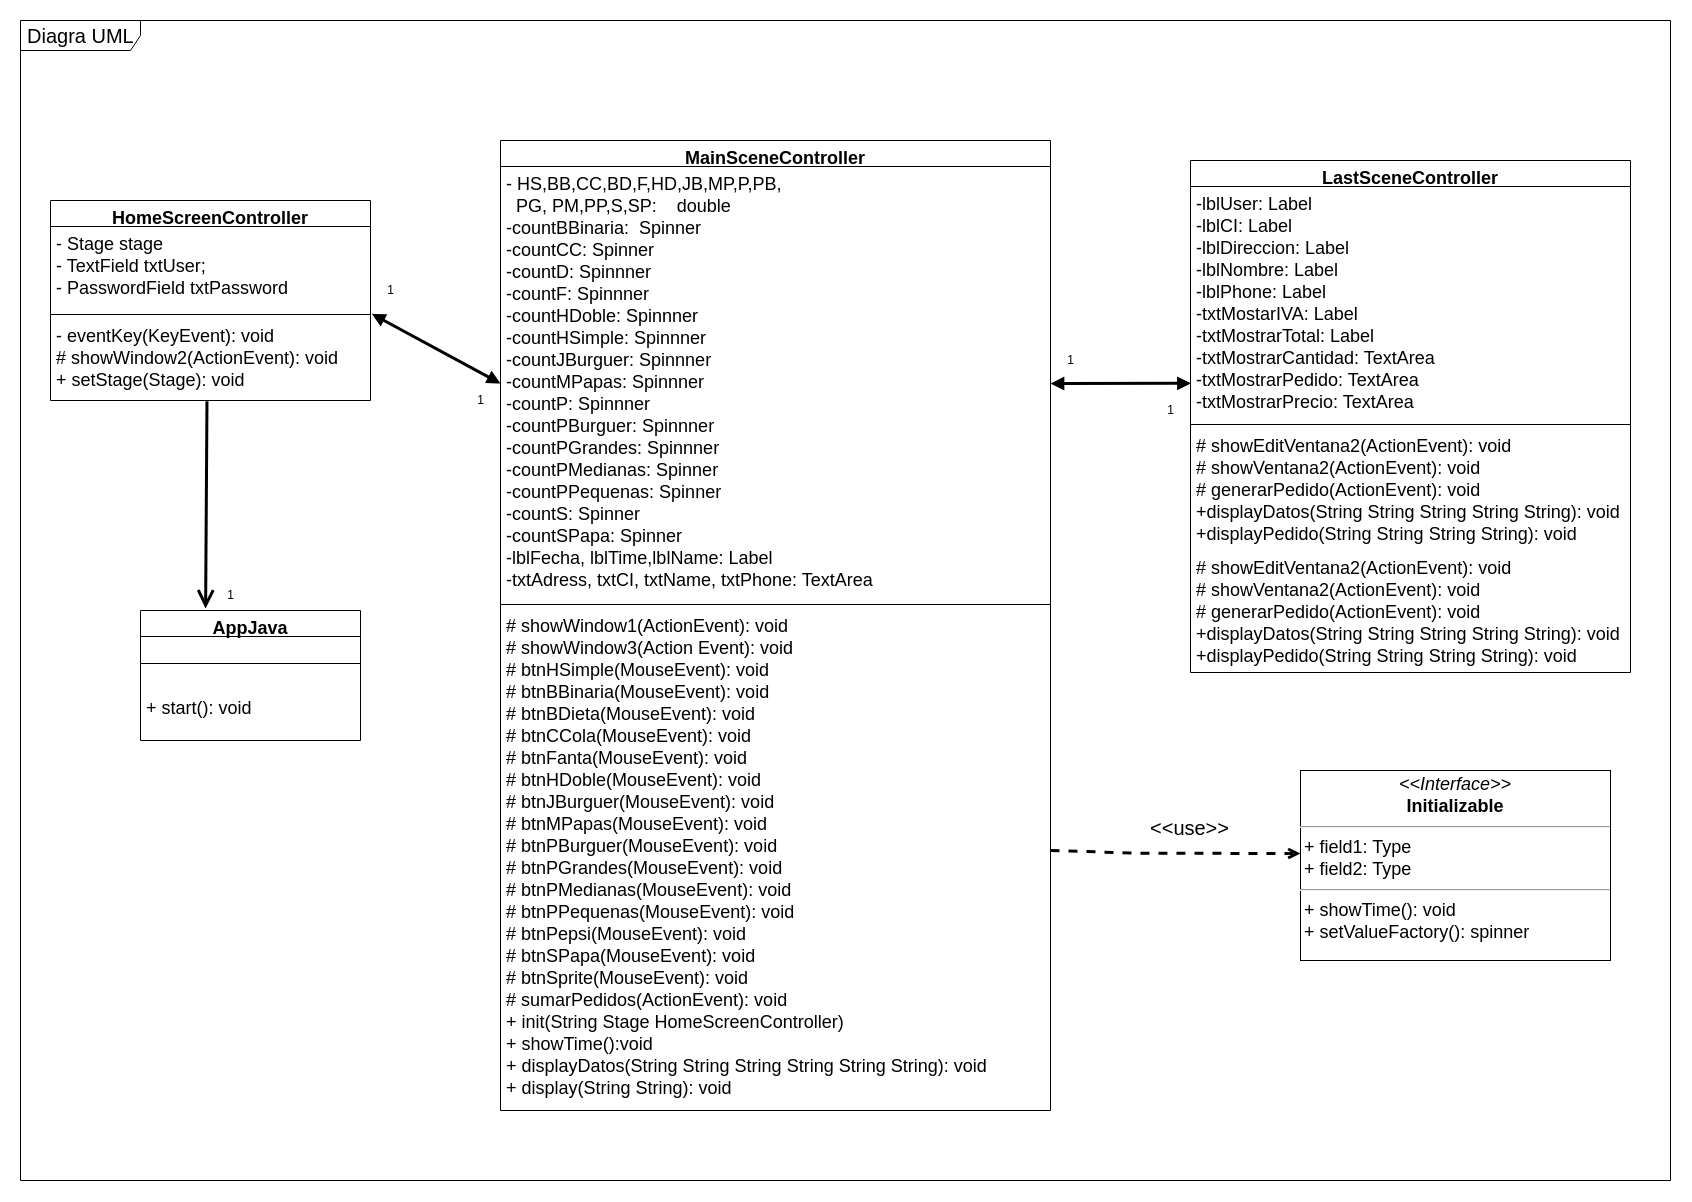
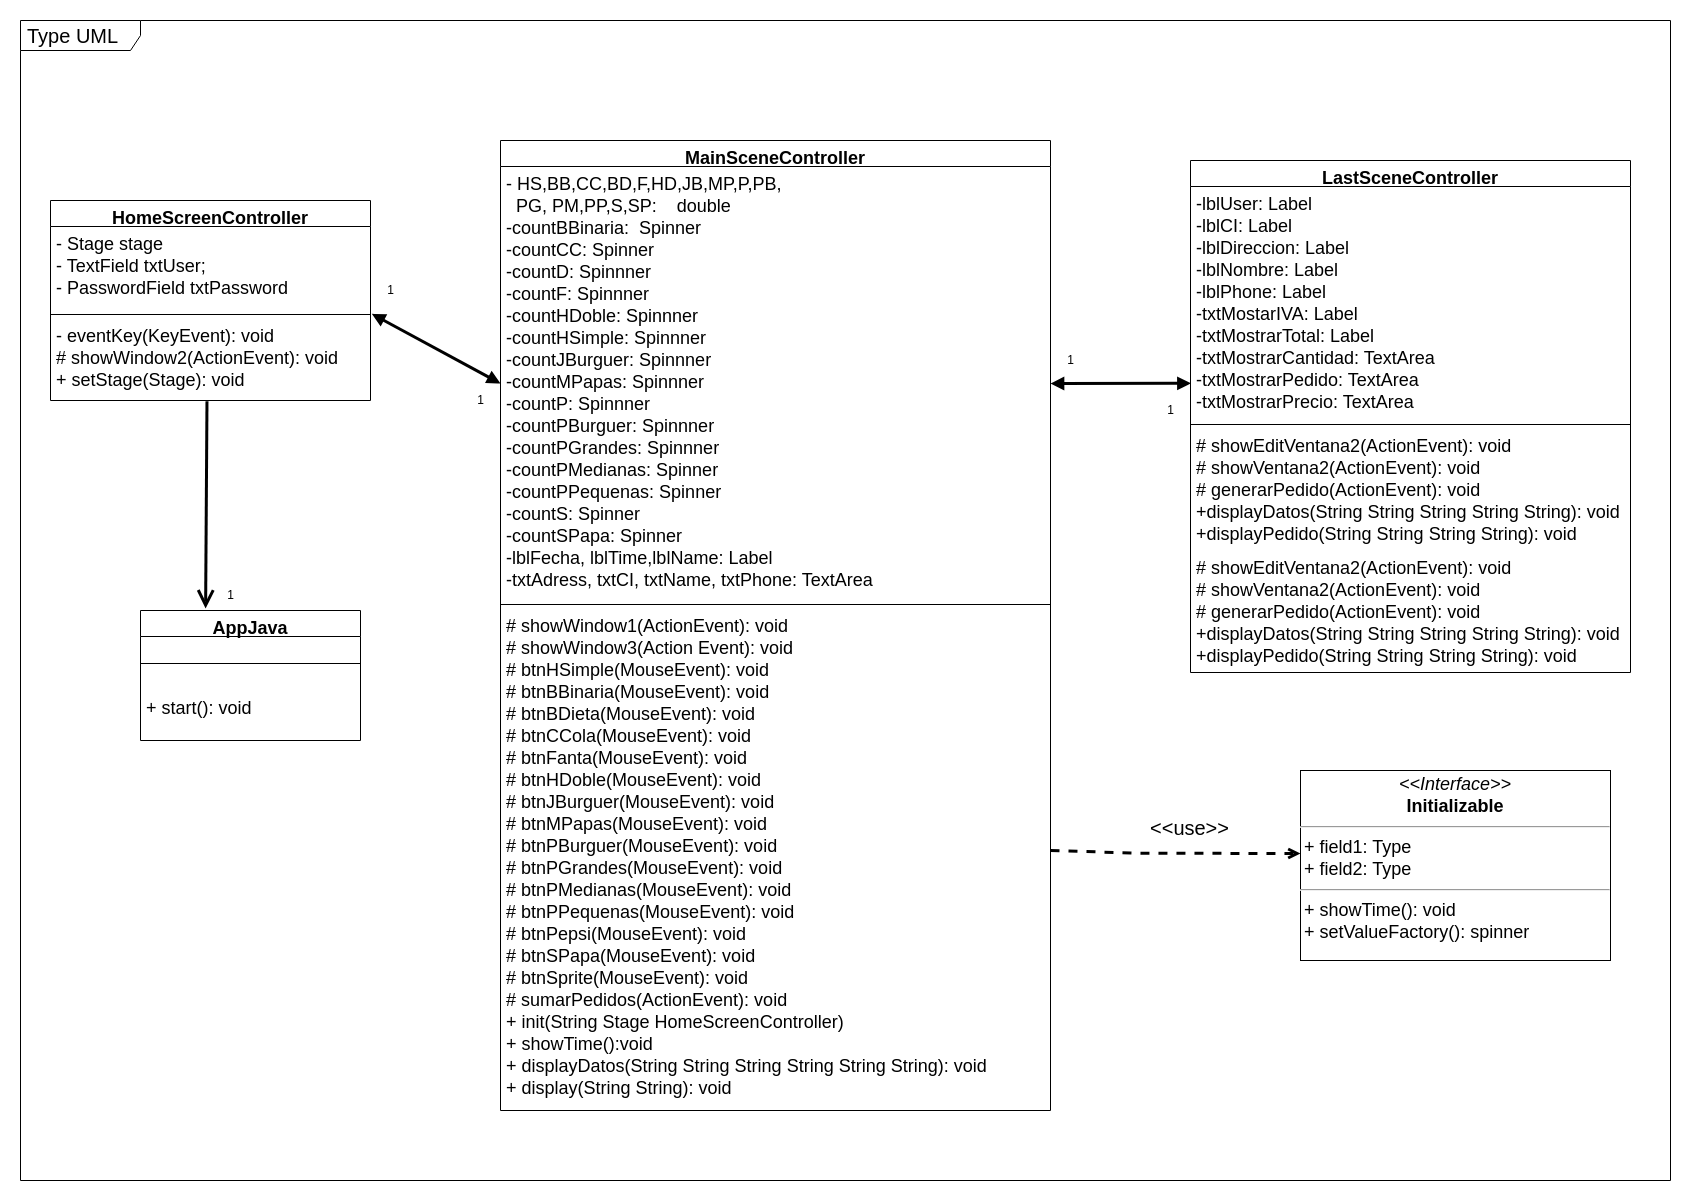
node "Diagra UML": label "Diagra UML" -> "Type UML"
